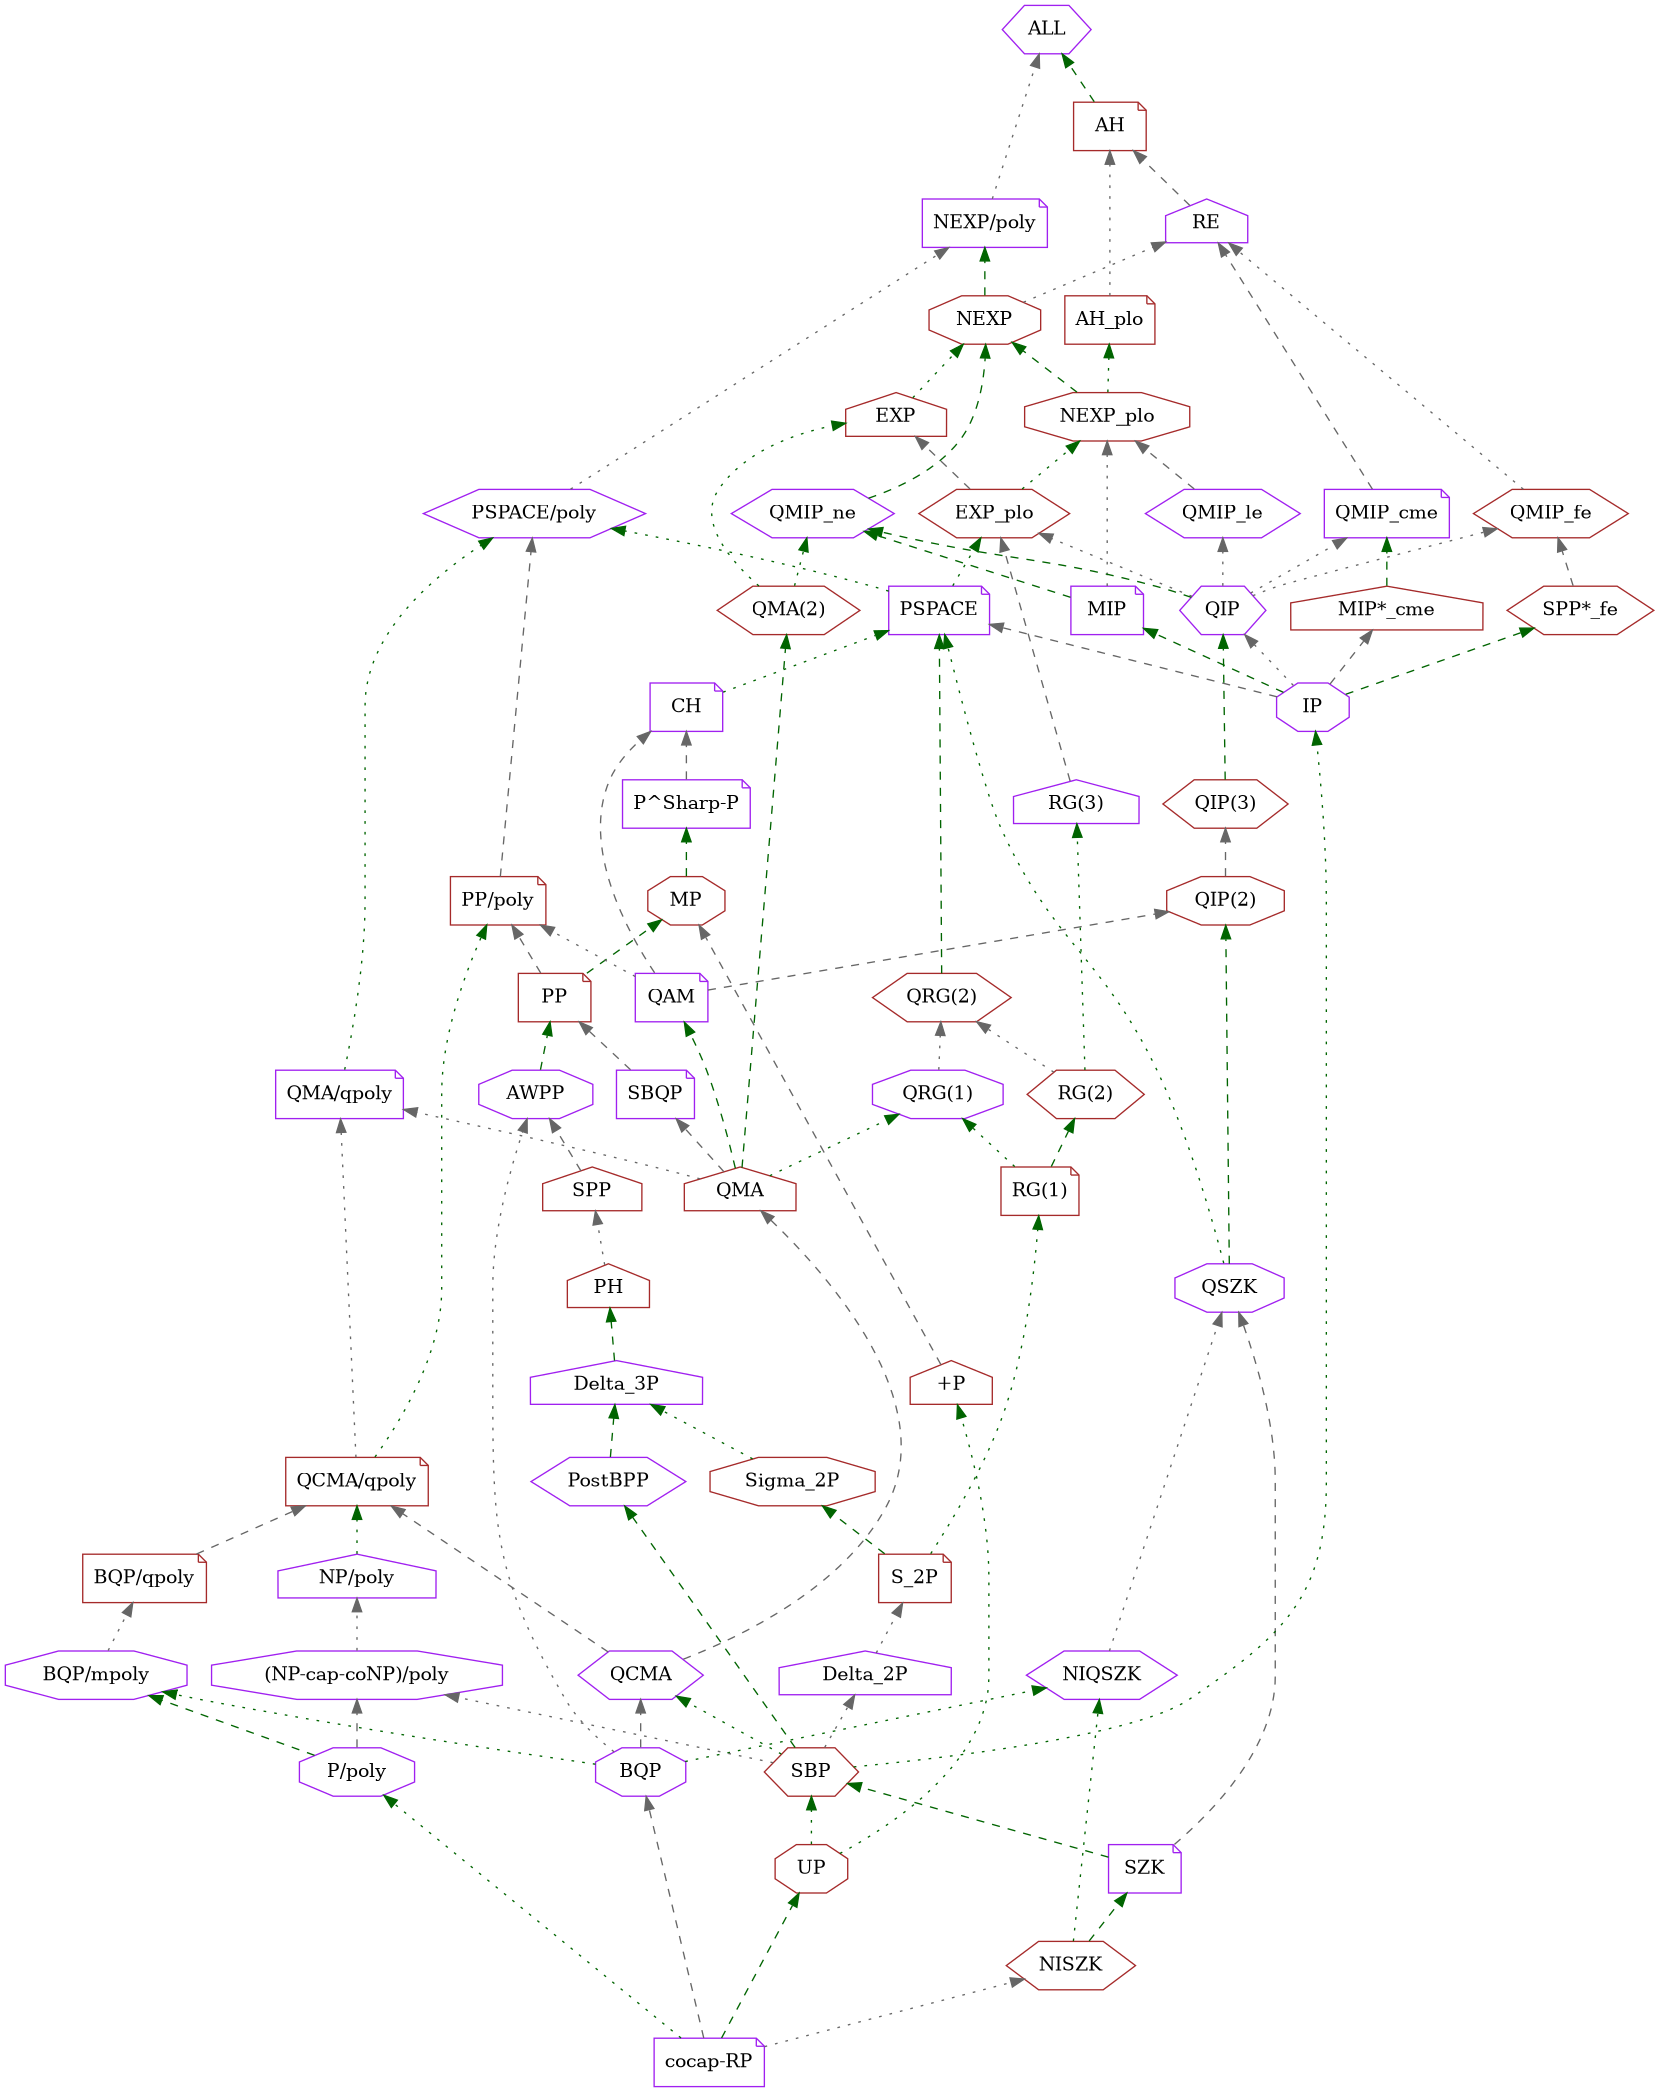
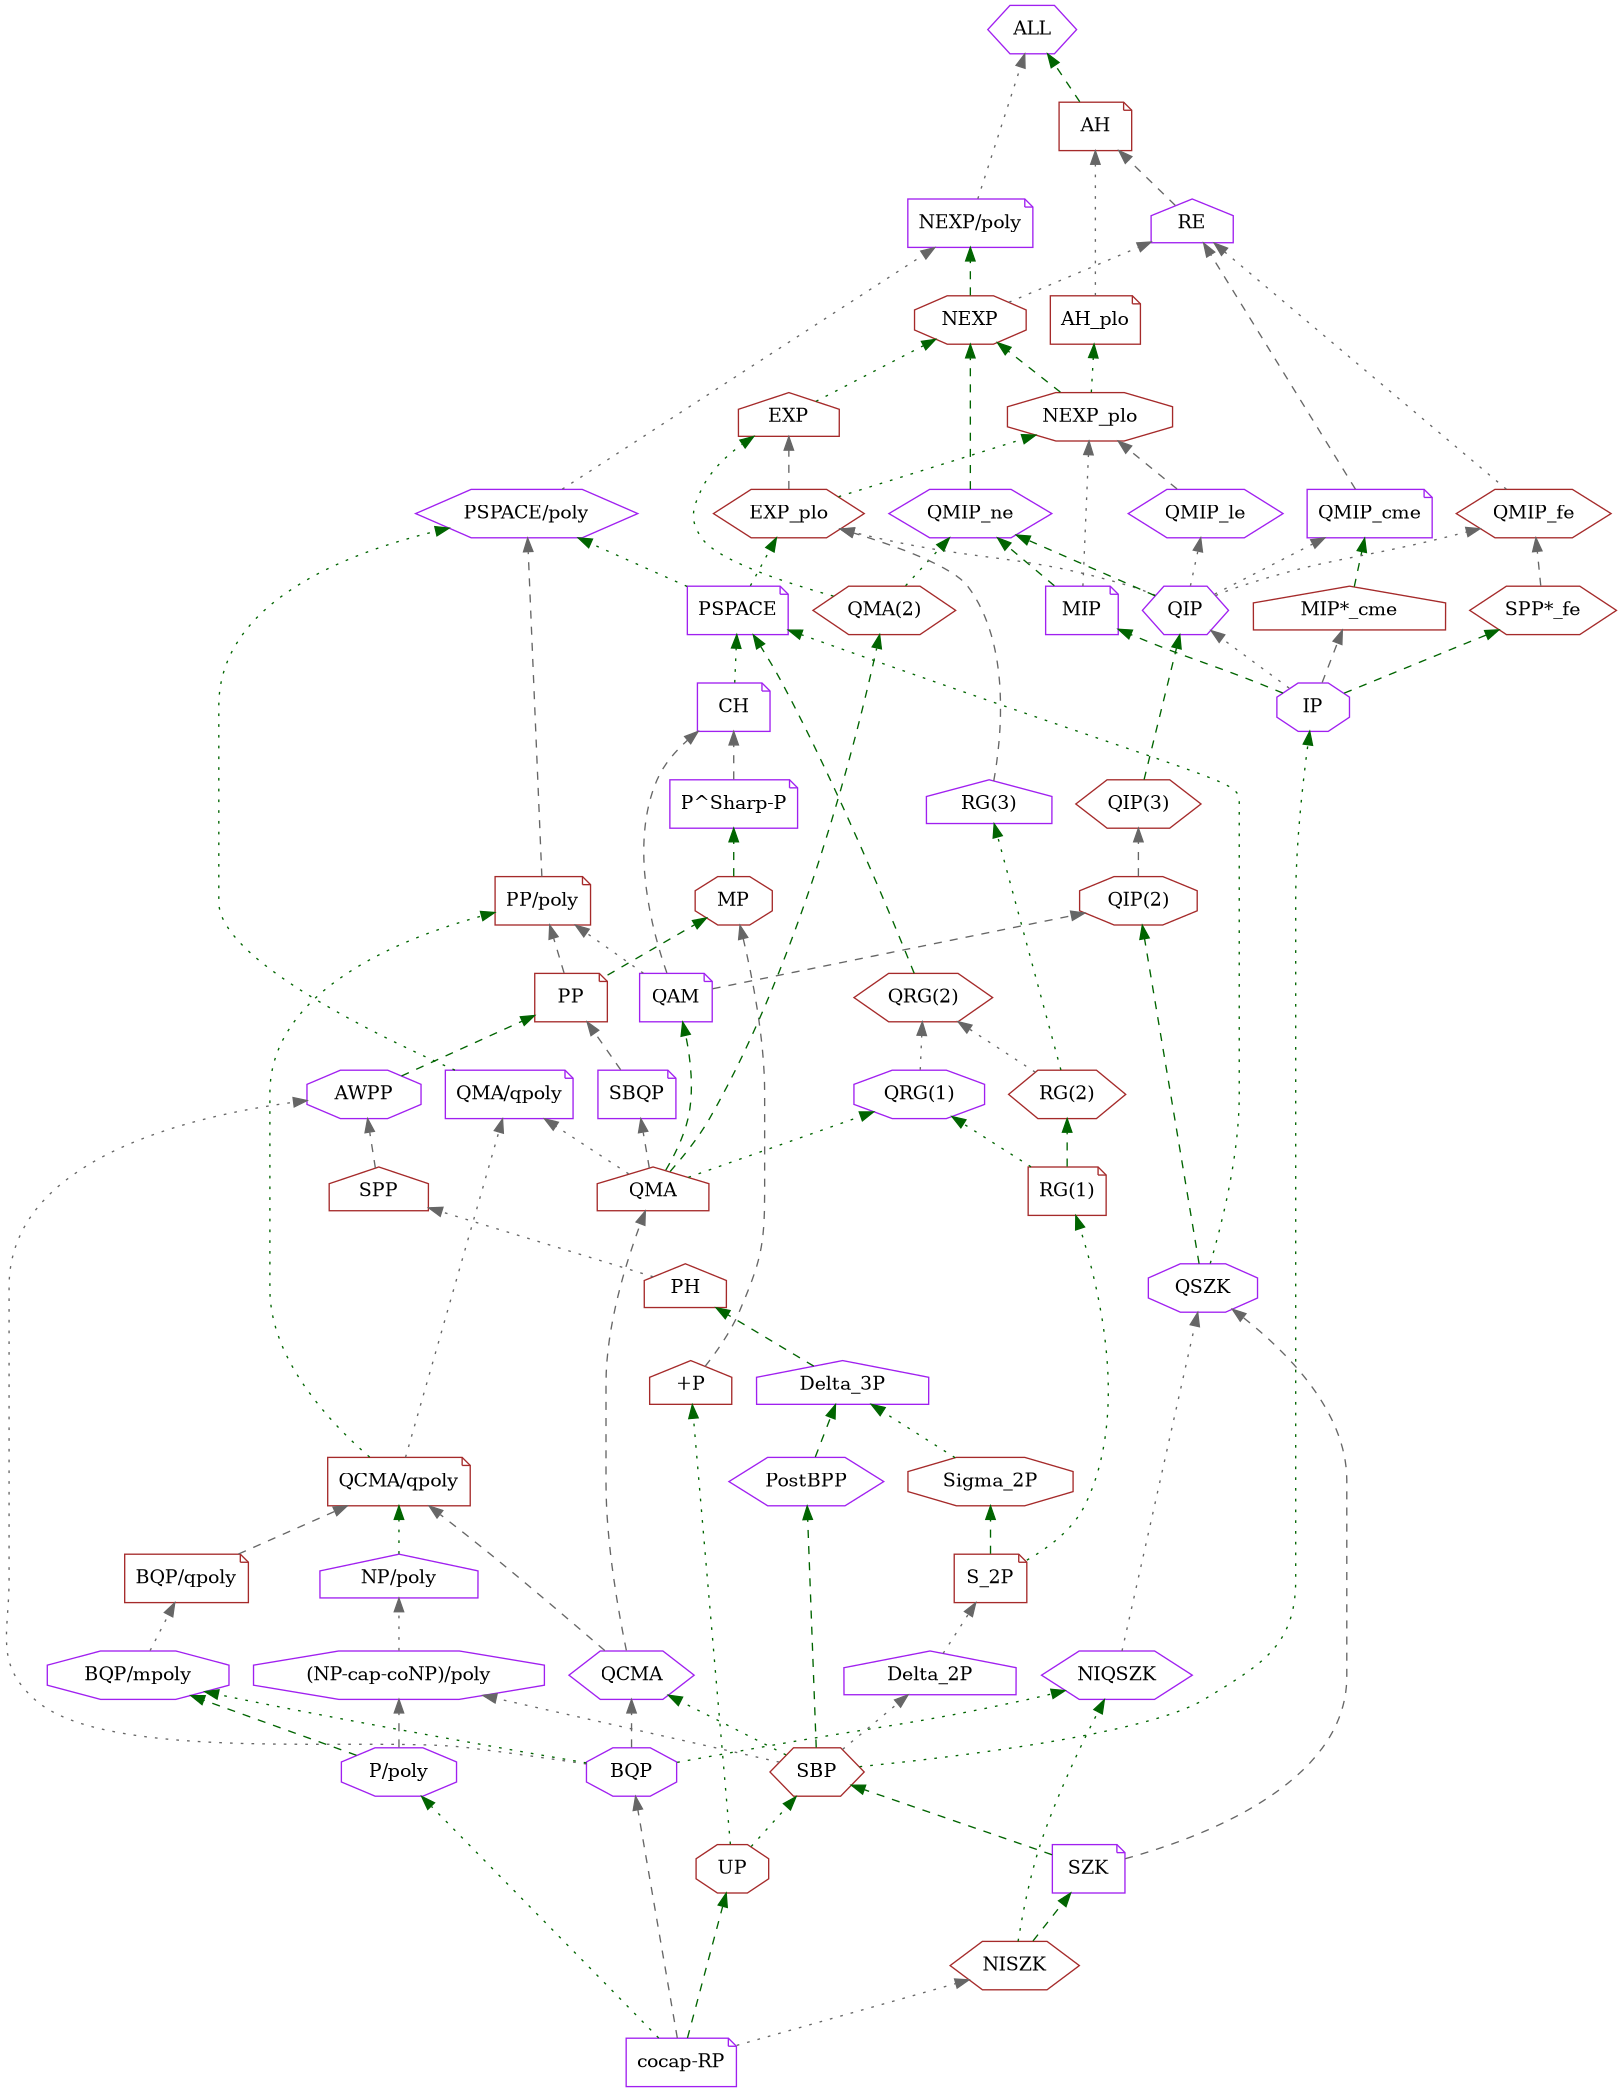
edge "IP" -> "PSPACE": removed
